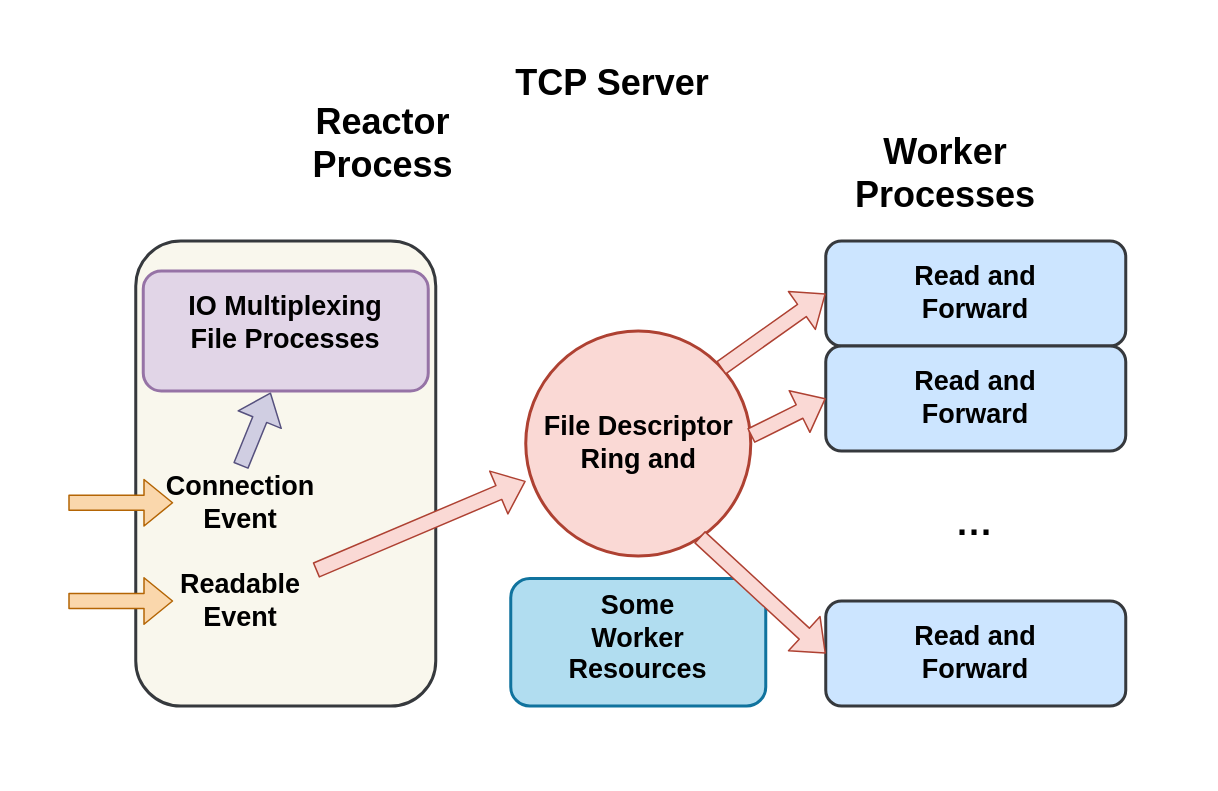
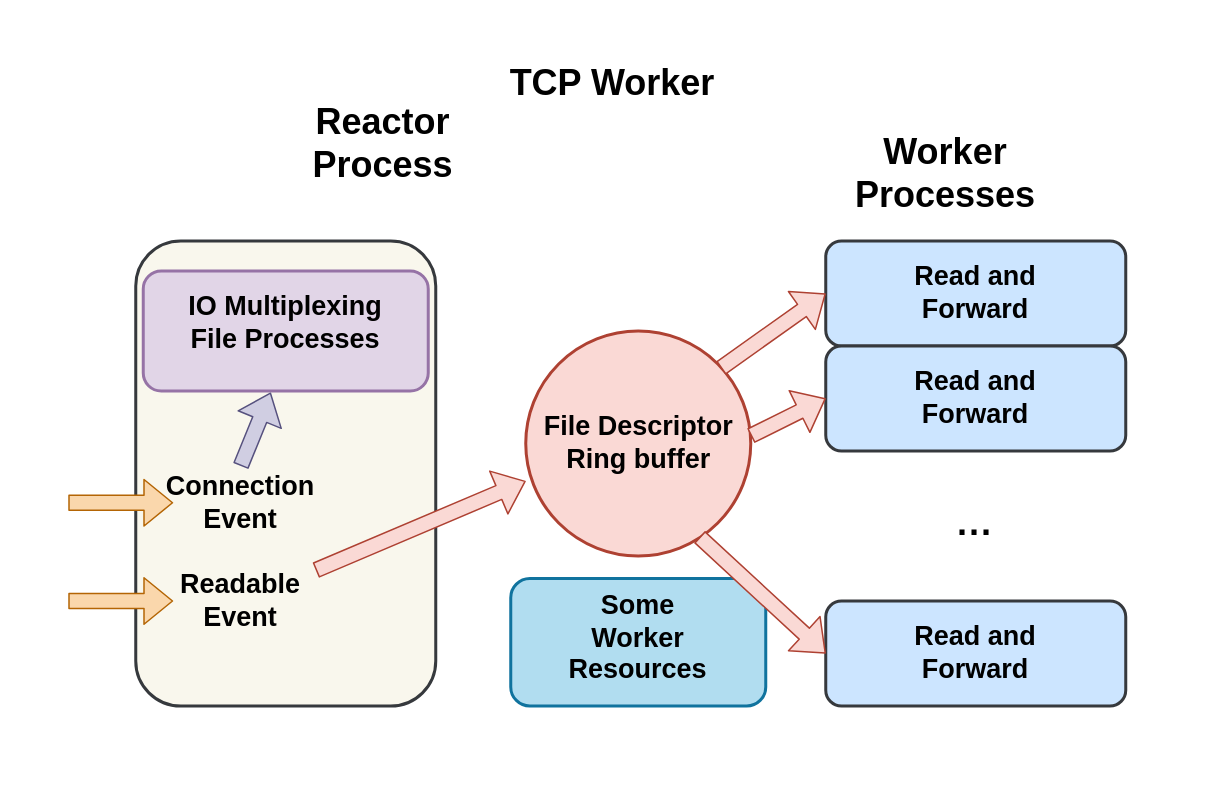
node "TCP Server": label "TCP Server" -> "TCP Worker"
node "File Descriptor Ring and": label "File Descriptor Ring and" -> "File Descriptor Ring buffer"
